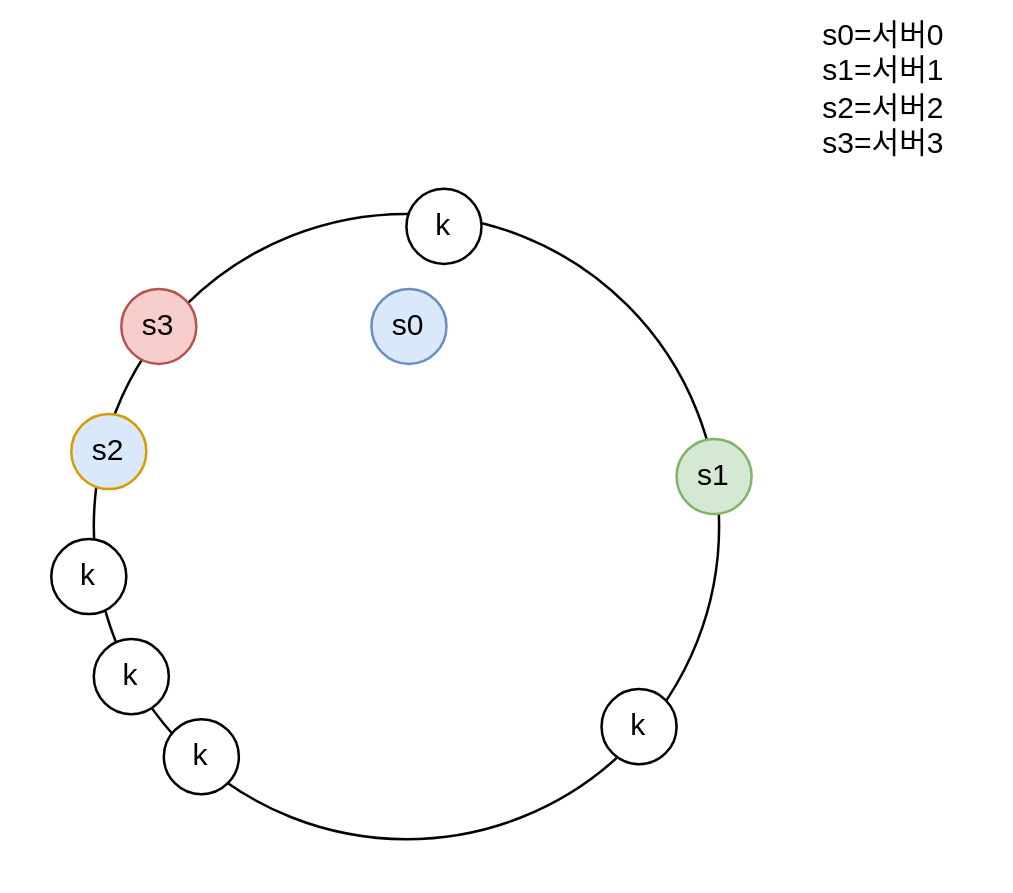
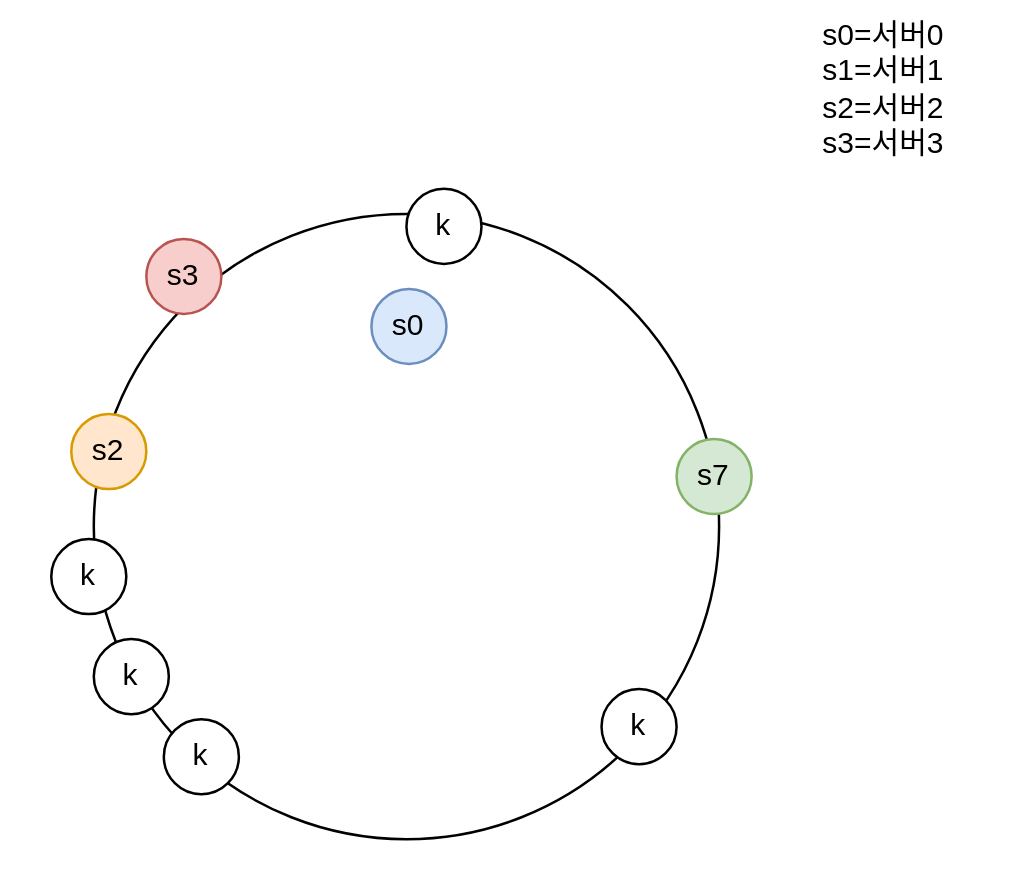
node "s3": moved (159, 326) -> (184, 276)
node "s2": fillcolor #dae8fc -> #ffe6cc
node "s1": label "s1" -> "s7"
